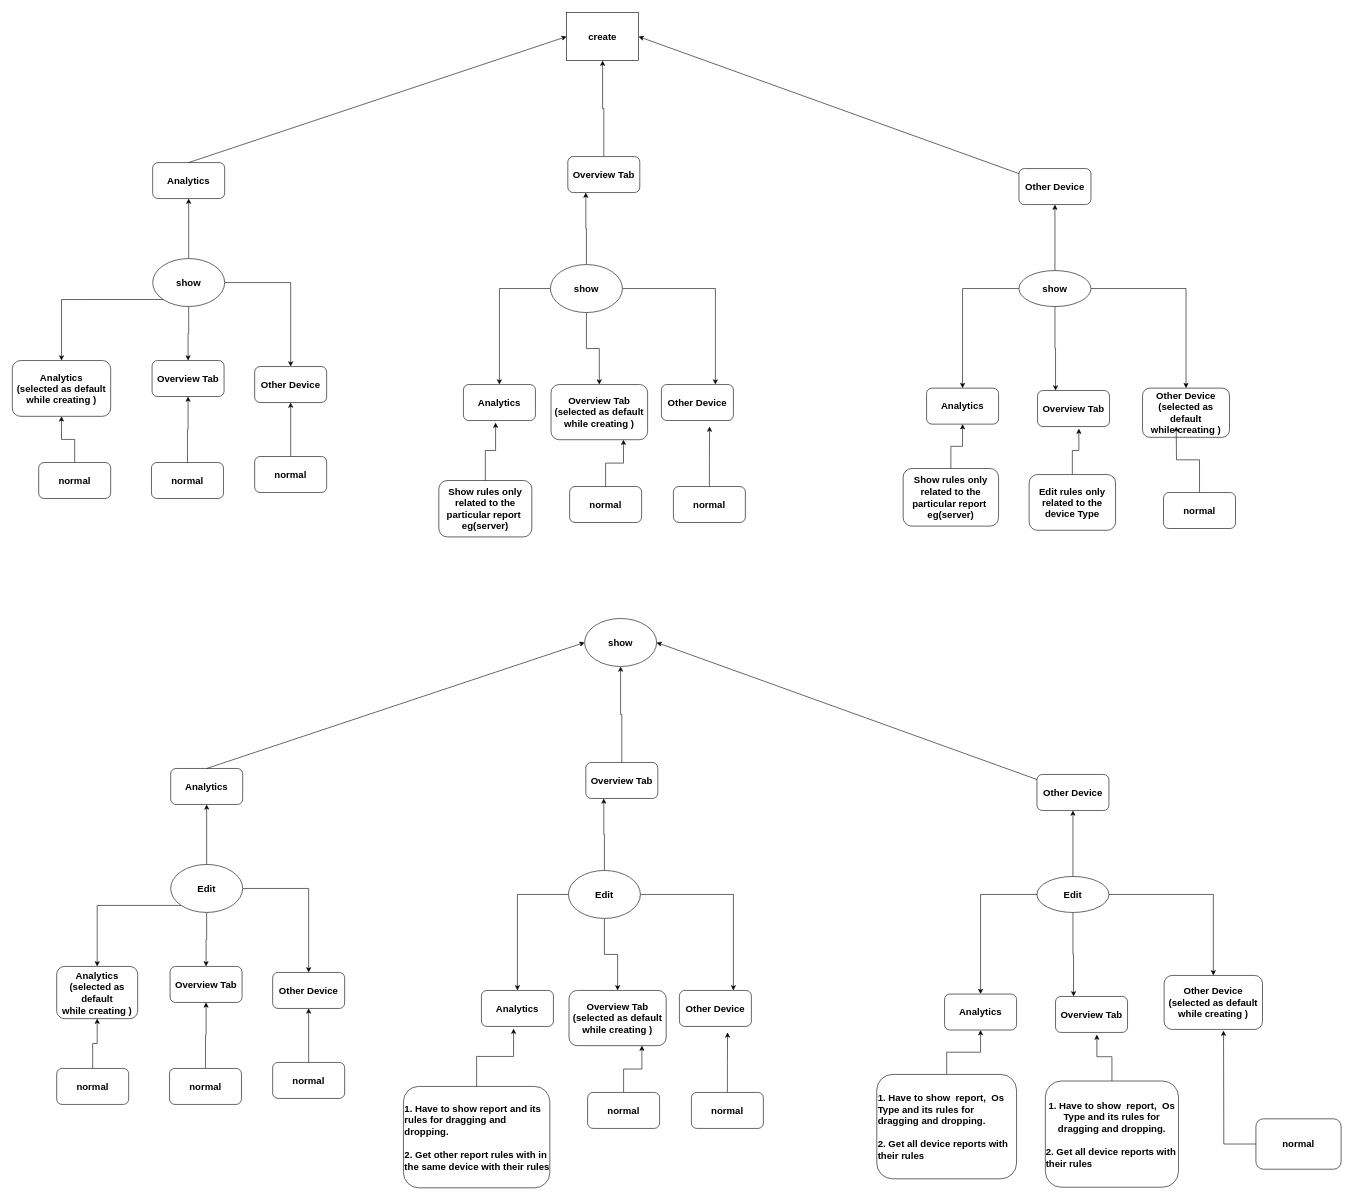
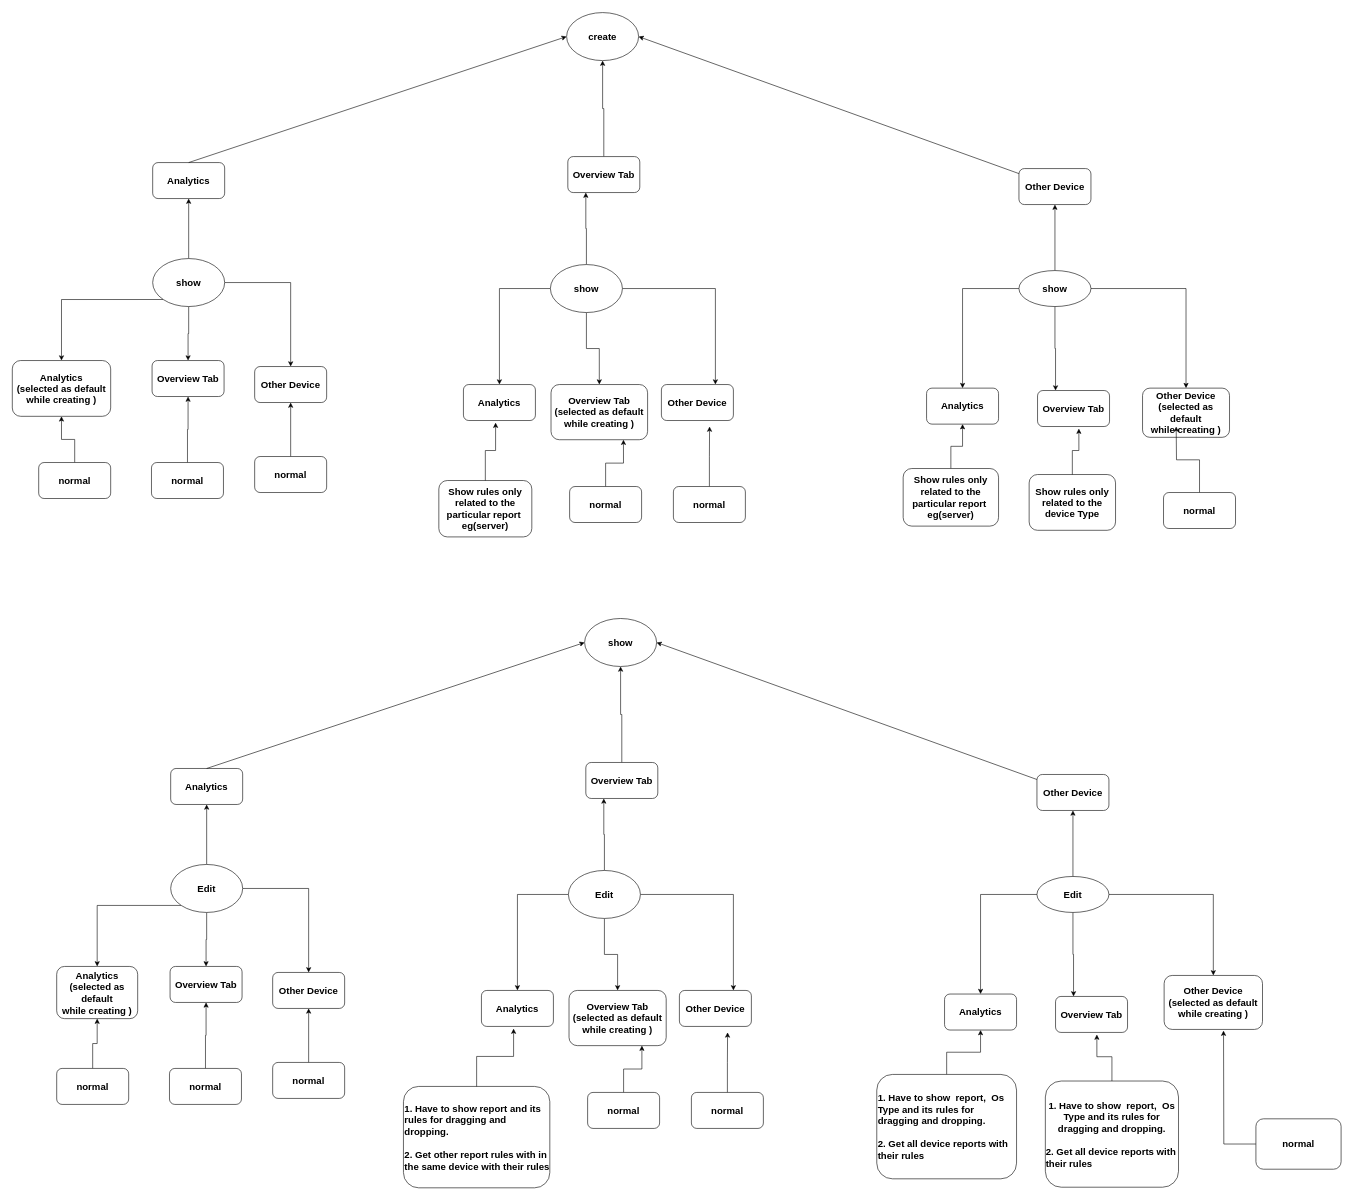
node "create": shape rectangle -> ellipse
node "Edit rules only related to the device Type": label "Edit rules only related to the device Type" -> "Show rules only related to the device Type"
